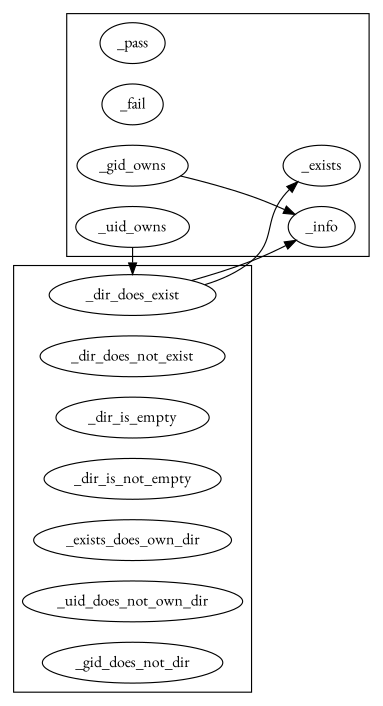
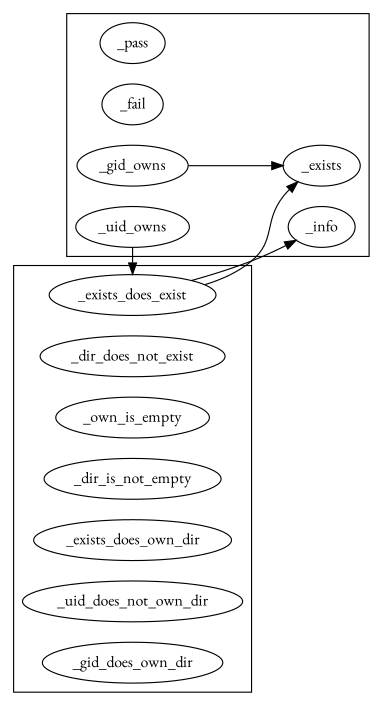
edge "_gid_owns" -> "_info": now "_gid_owns" -> "_exists"
node "_dir_does_exist": label "_dir_does_exist" -> "_exists_does_exist"
node "_dir_is_empty": label "_dir_is_empty" -> "_own_is_empty"
node "_gid_does_not_dir": label "_gid_does_not_dir" -> "_gid_does_own_dir"
